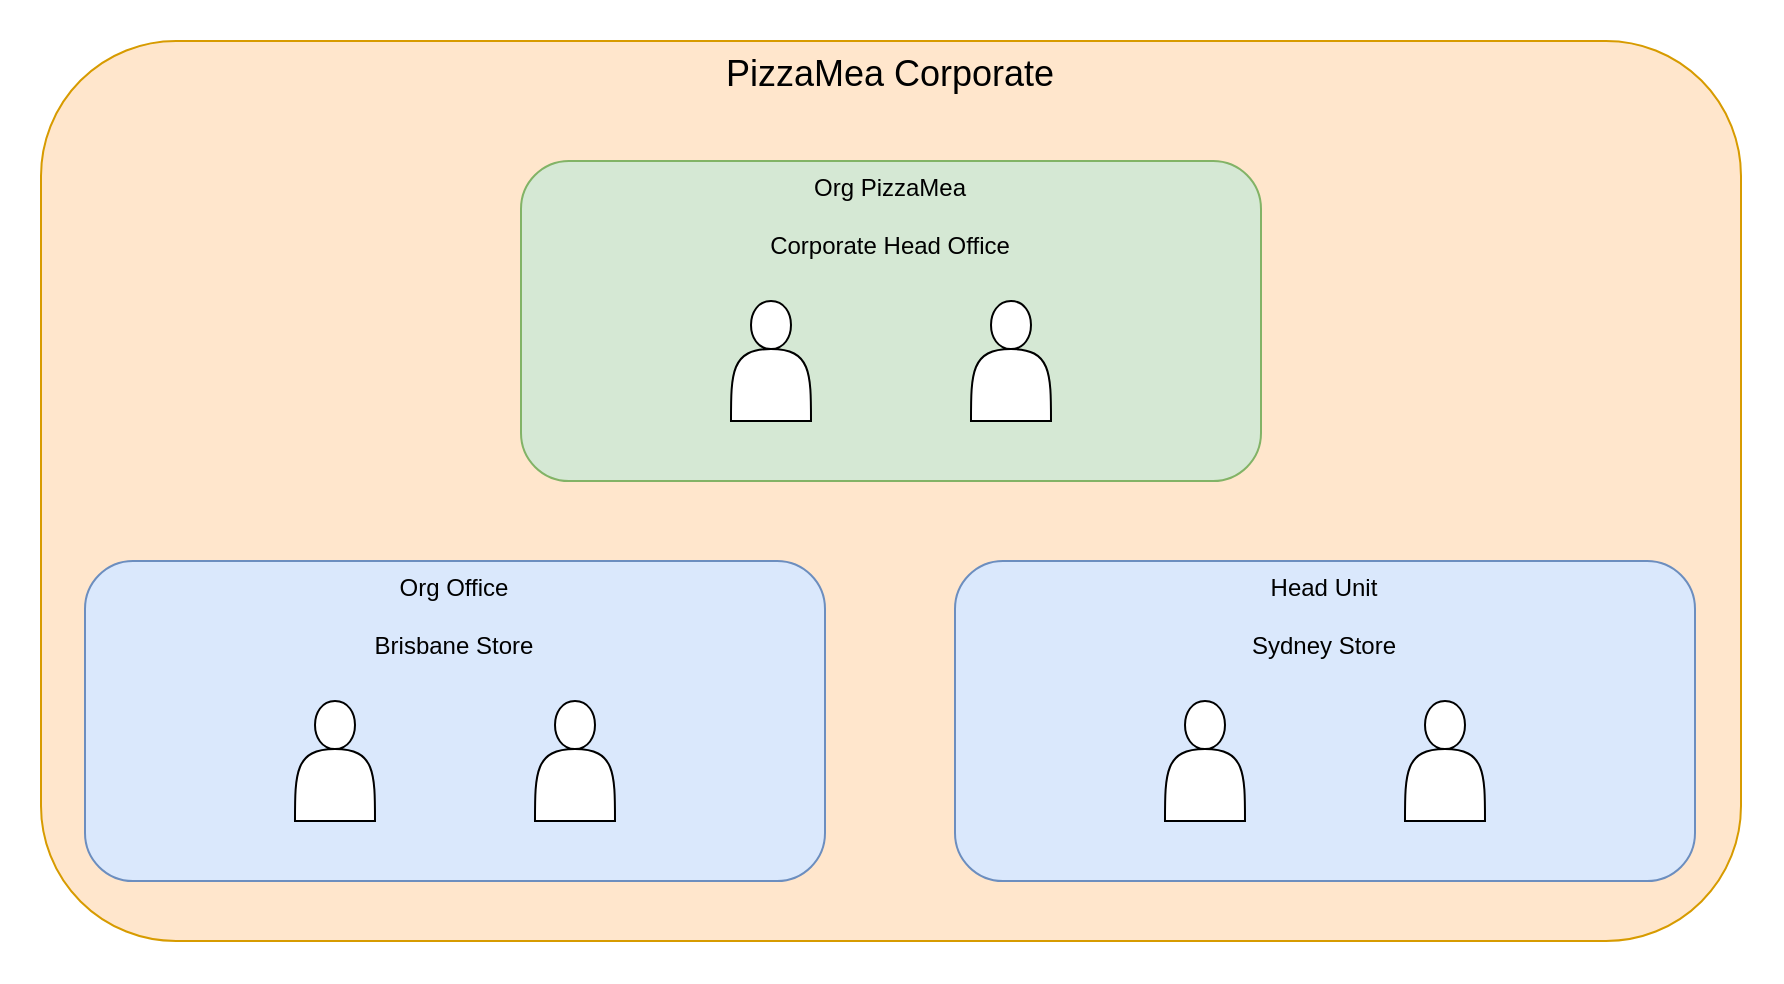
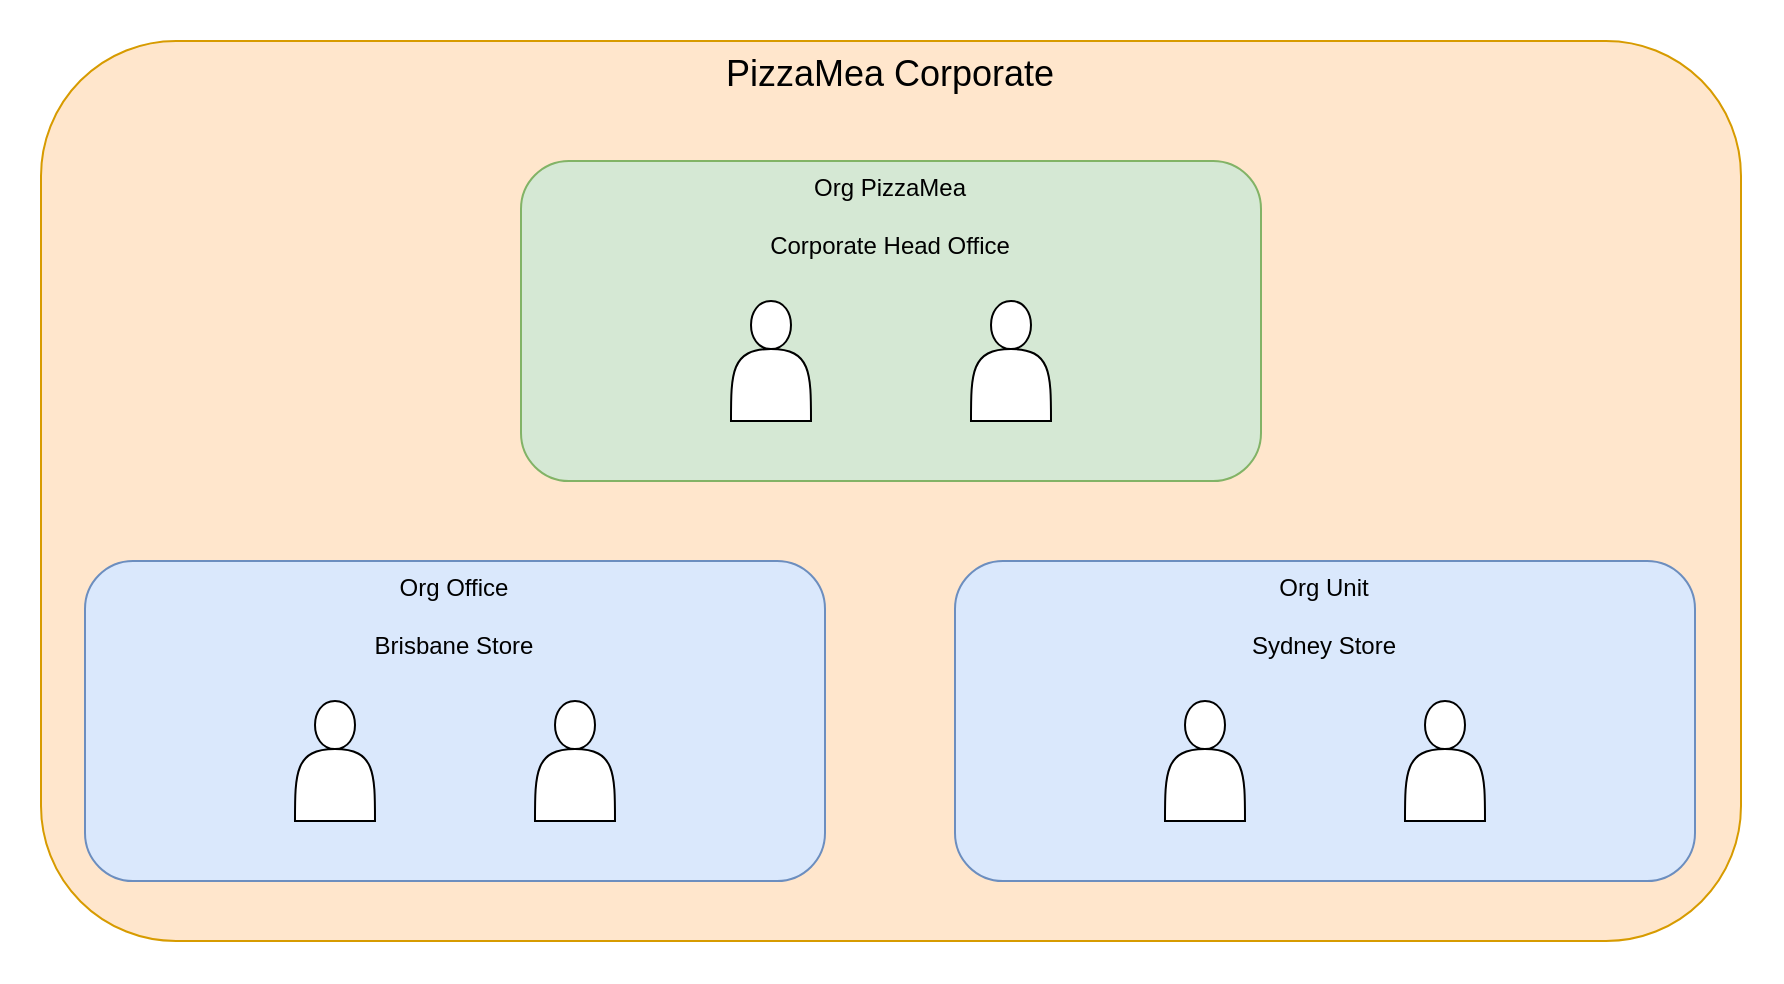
node "Head Unit Sydney Store": label "Head Unit Sydney Store" -> "Org Unit Sydney Store"
